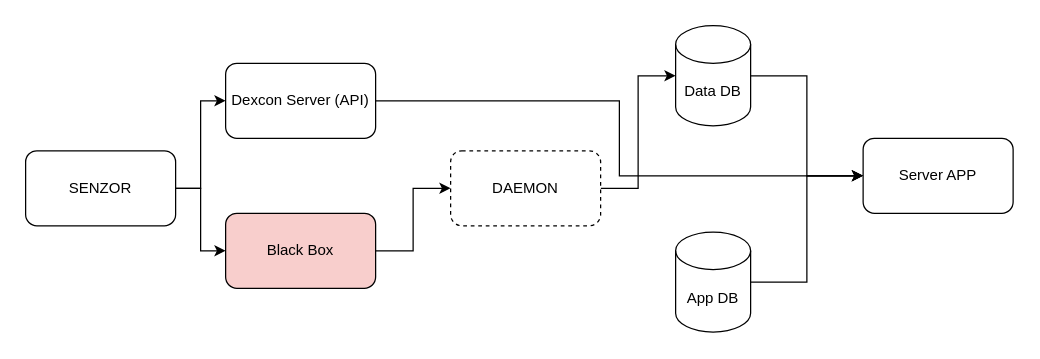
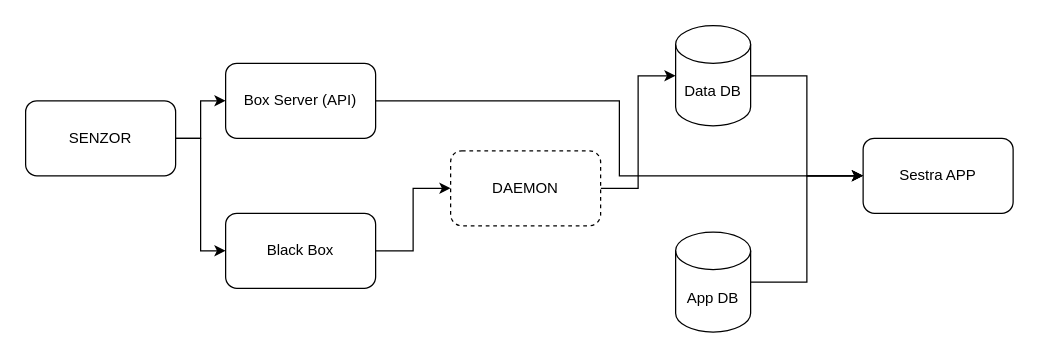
node "Dexcon Server (API)": label "Dexcon Server (API)" -> "Box Server (API)"
node "Server APP": label "Server APP" -> "Sestra APP"
node "SENZOR": moved (101, 188) -> (101, 138)
node "Black Box": fillcolor #f8cecc -> #ffffff
